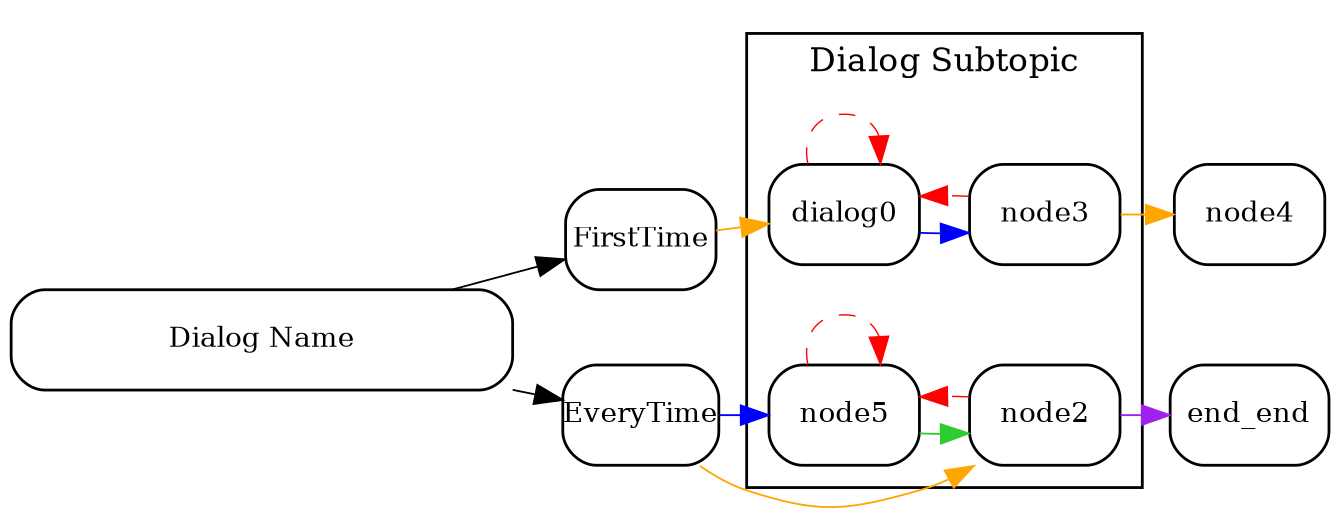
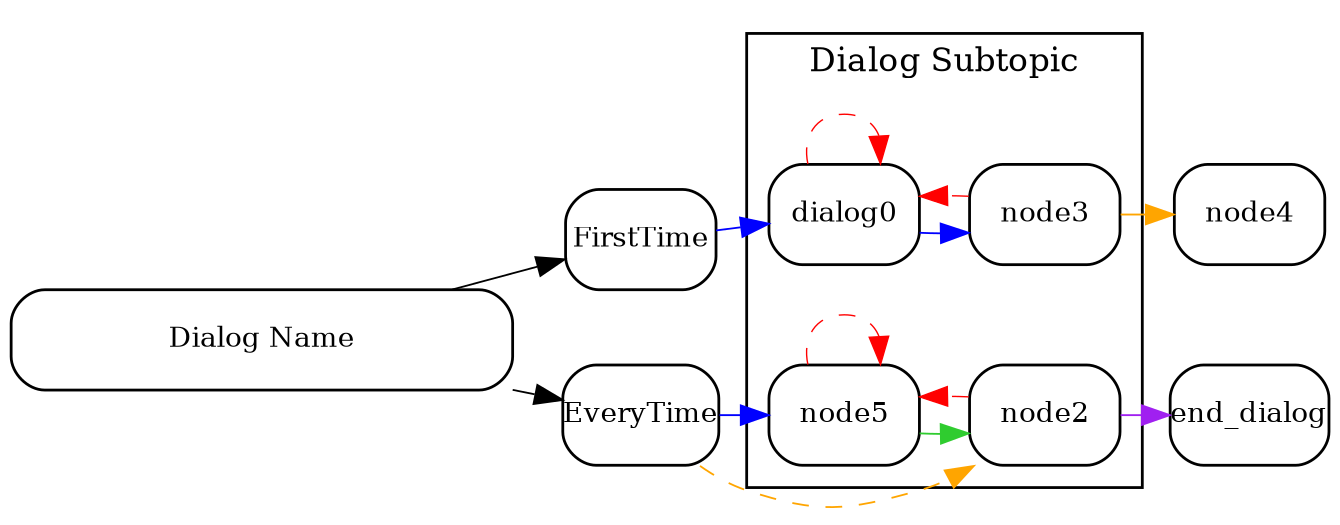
edge "FirstTime" -> "dialog0": color orange -> blue
node "end_end": label "end_end" -> "end_dialog"
edge "EveryTime" -> "node2": style solid -> dashed
